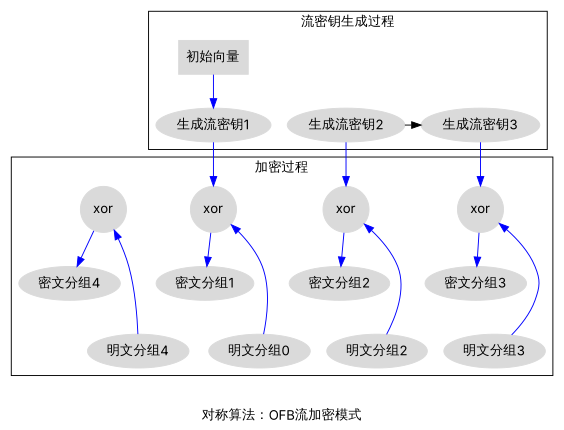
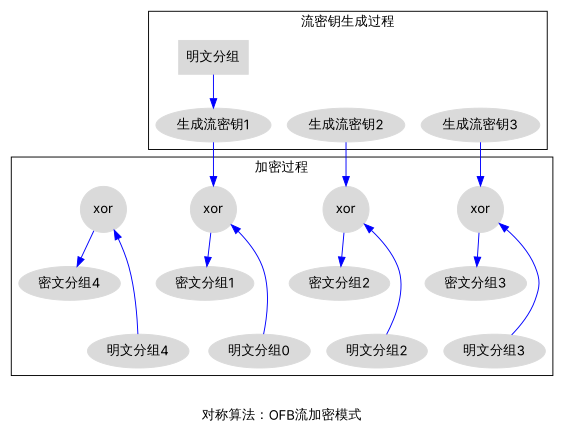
node "初始向量": label "初始向量" -> "明文分组"
edge "生成流密钥2" -> "生成流密钥3": removed
